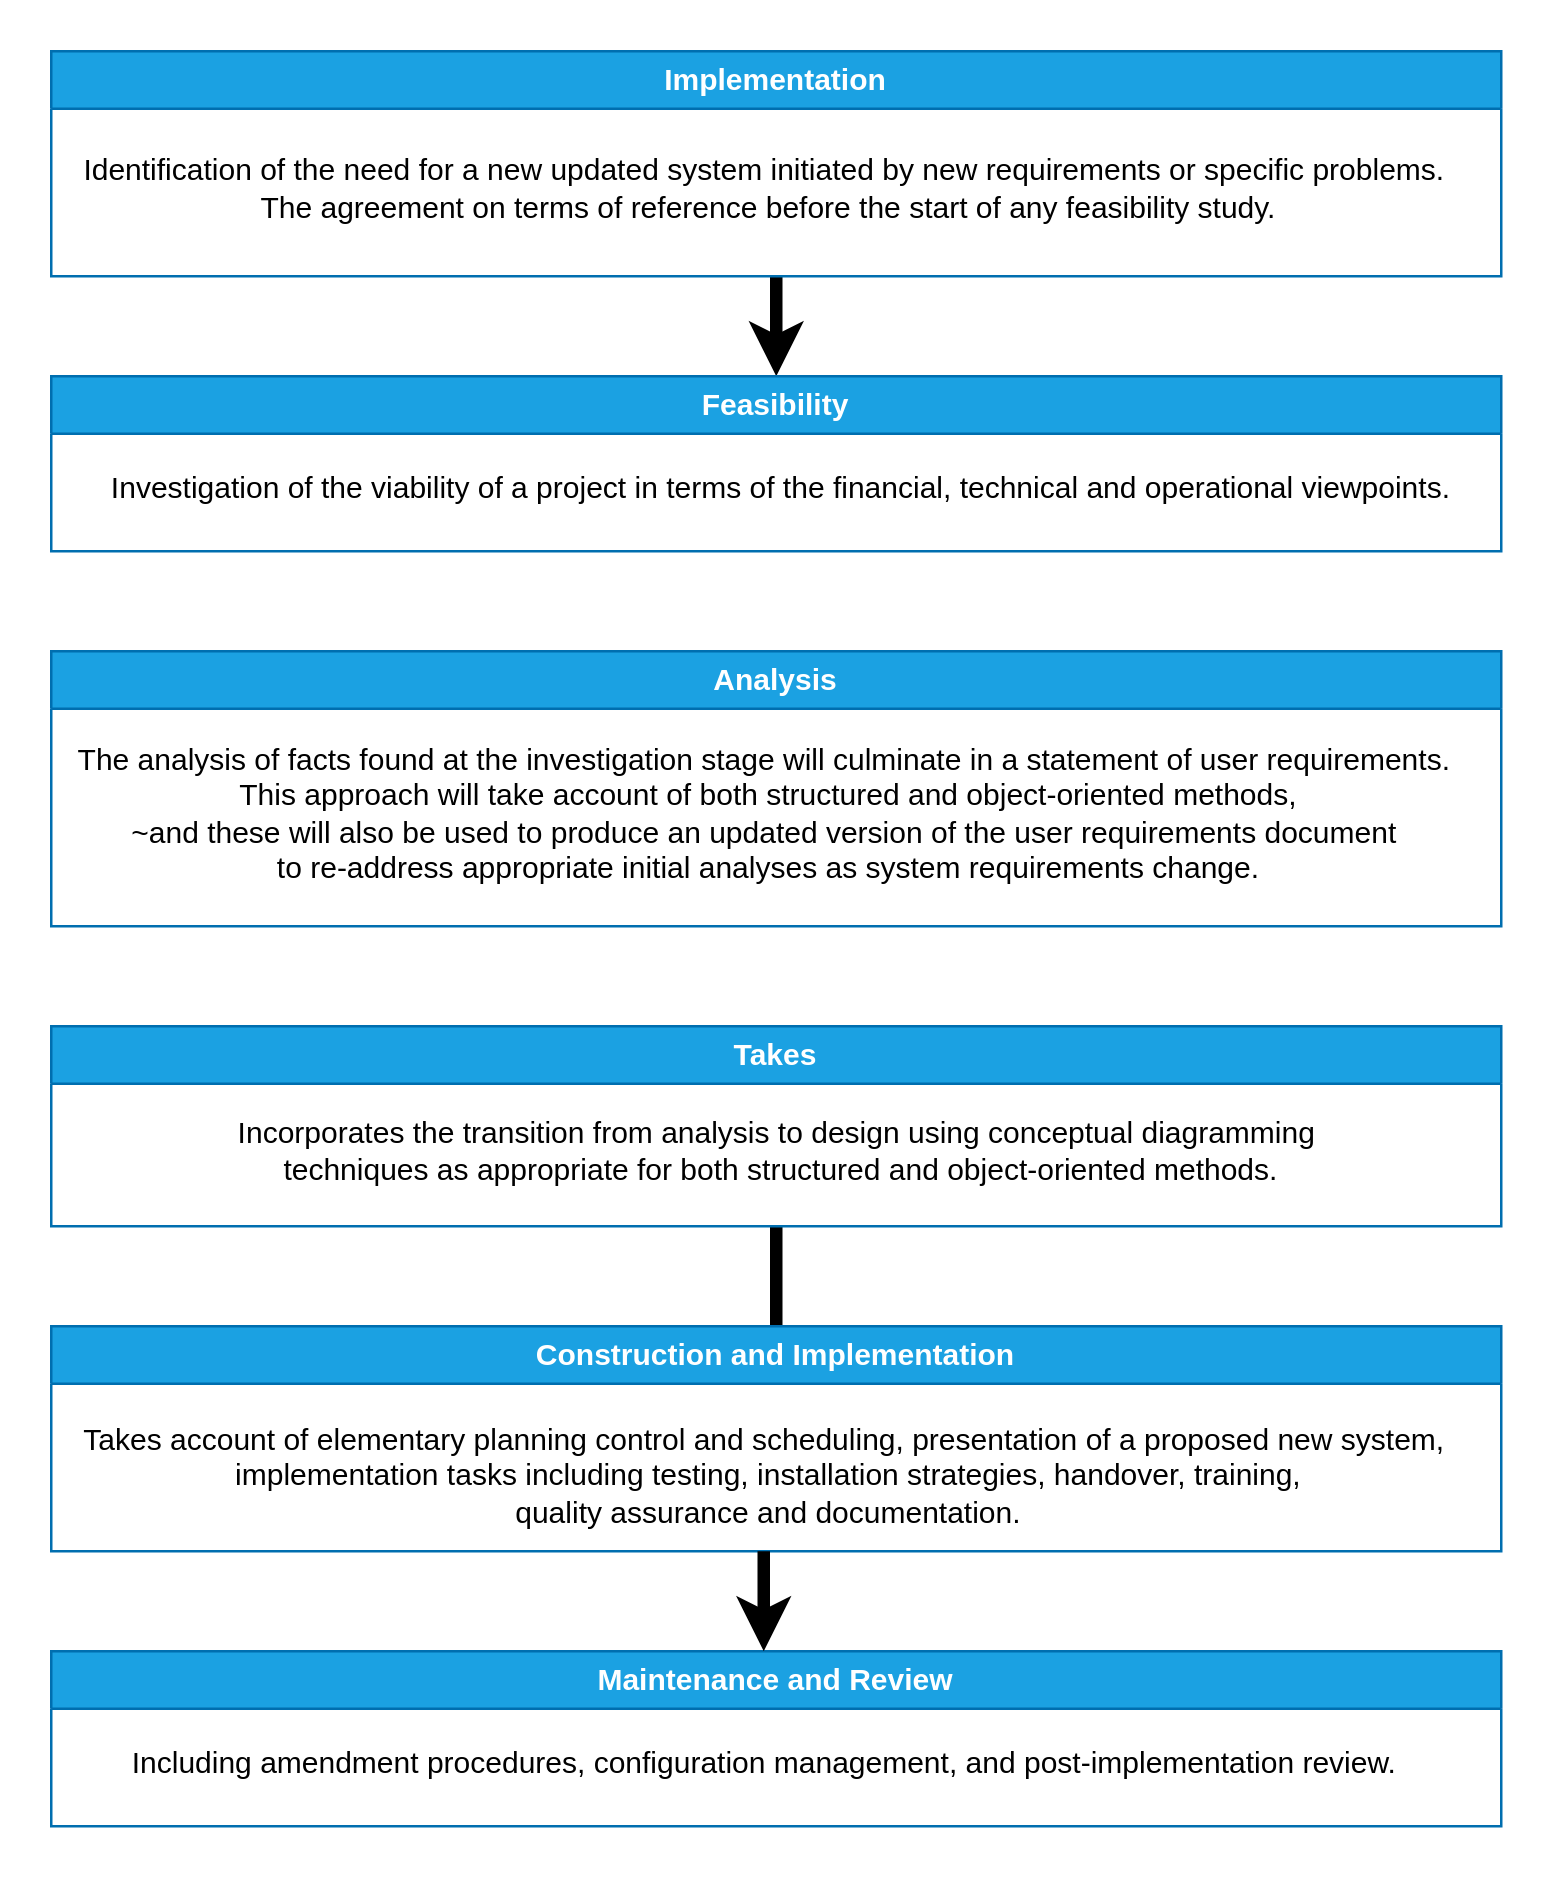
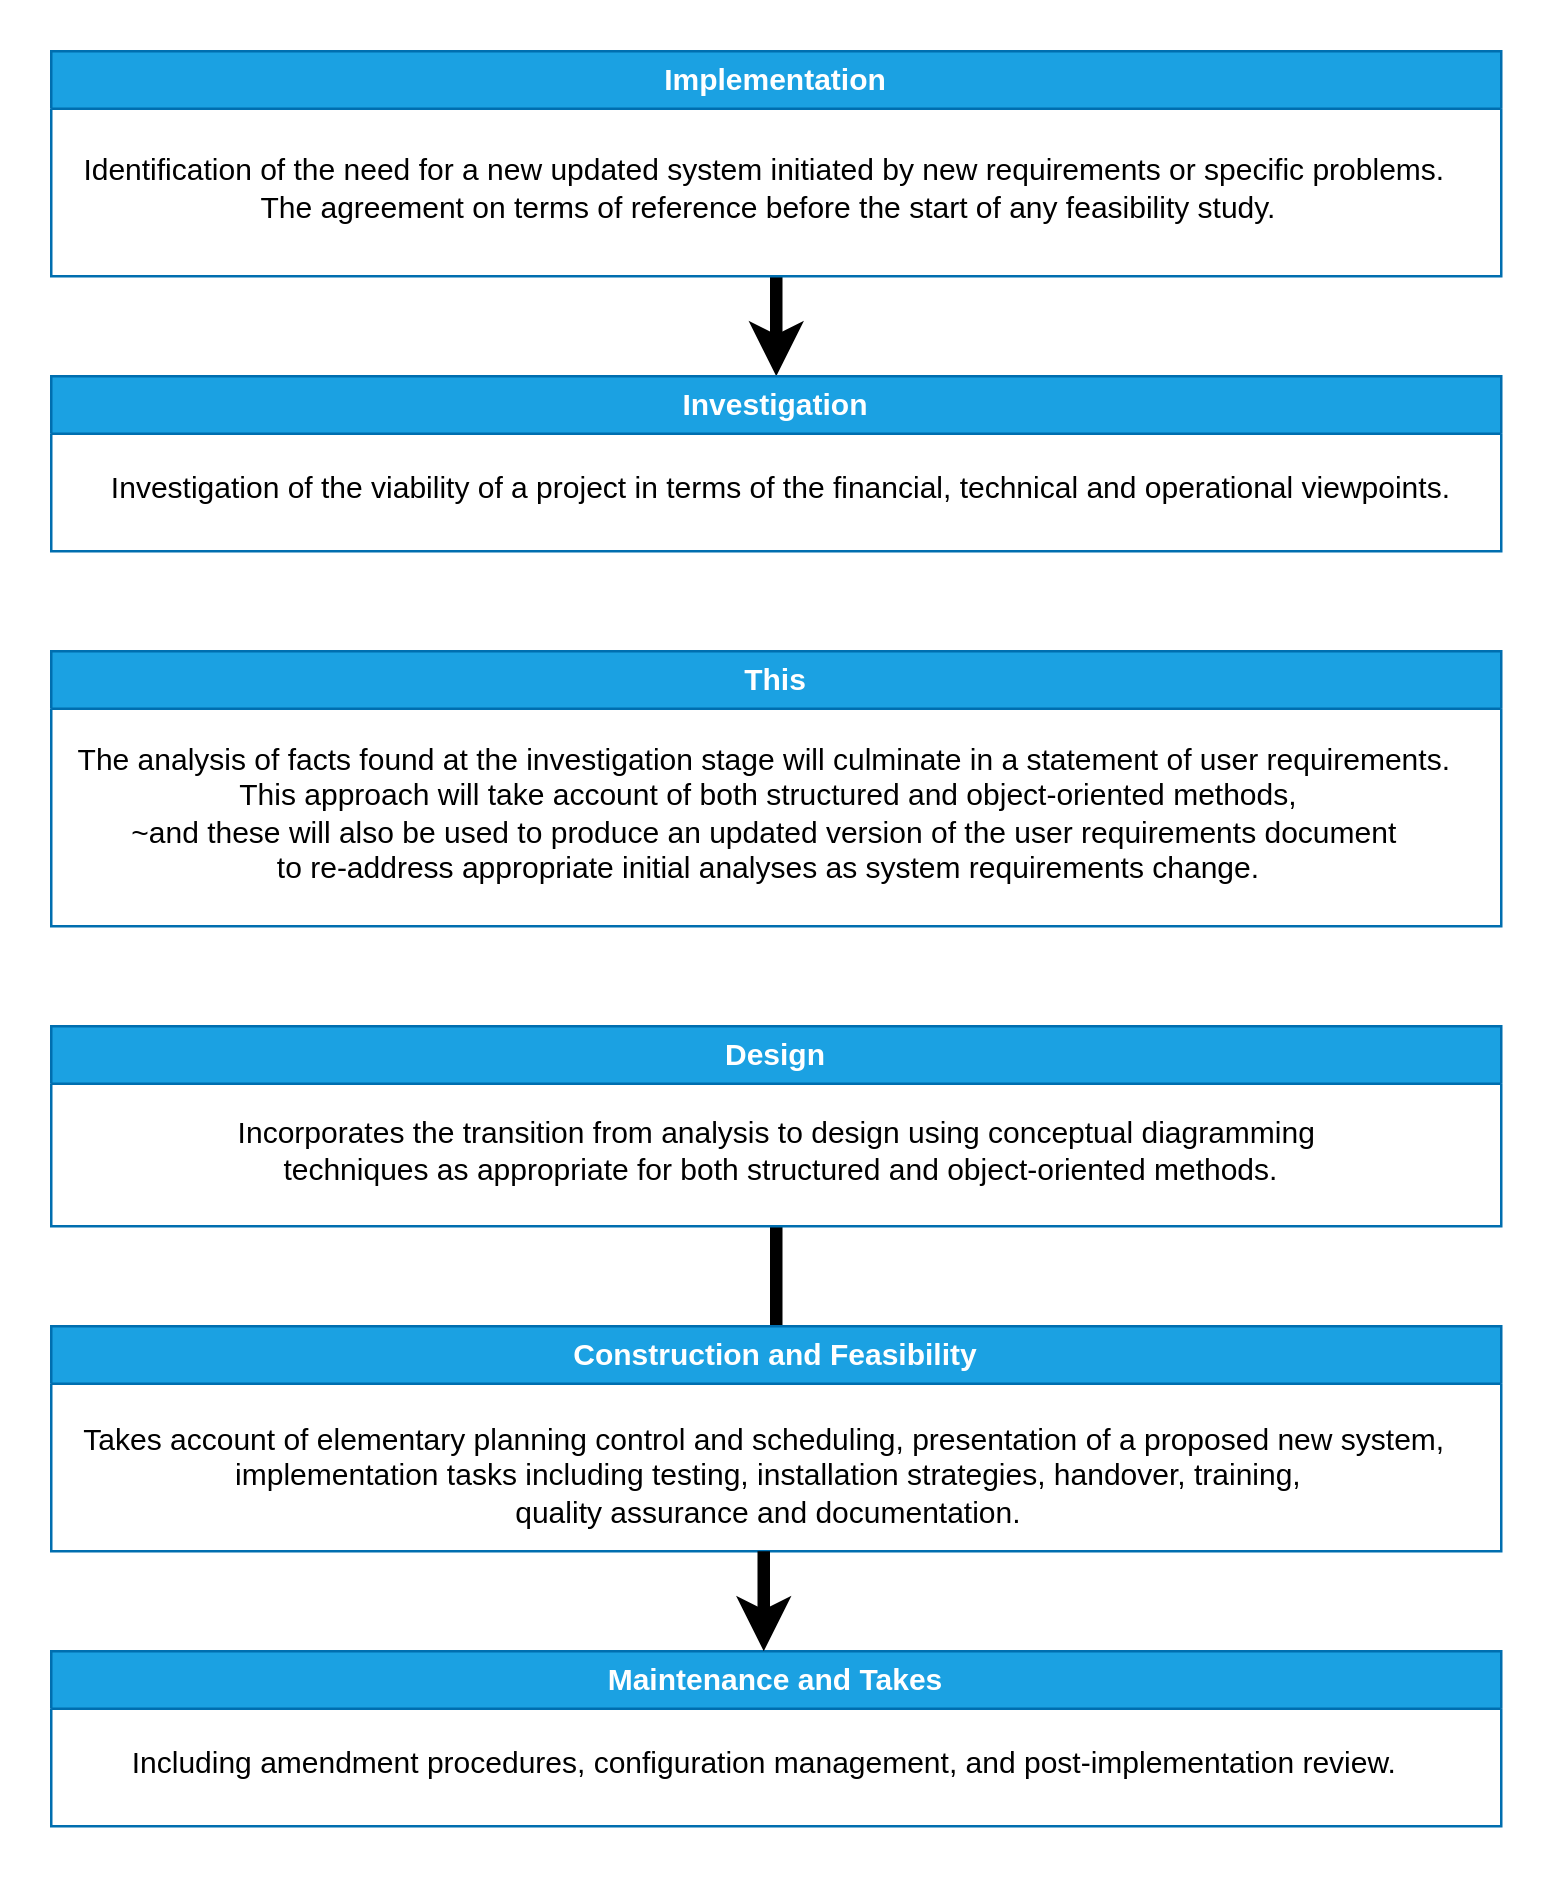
node "Feasibility": label "Feasibility" -> "Investigation"
node "Analysis": label "Analysis" -> "This"
node "Takes": label "Takes" -> "Design"
node "Construction and Implementation": label "Construction and Implementation" -> "Construction and Feasibility"
node "Maintenance and Review": label "Maintenance and Review" -> "Maintenance and Takes"
